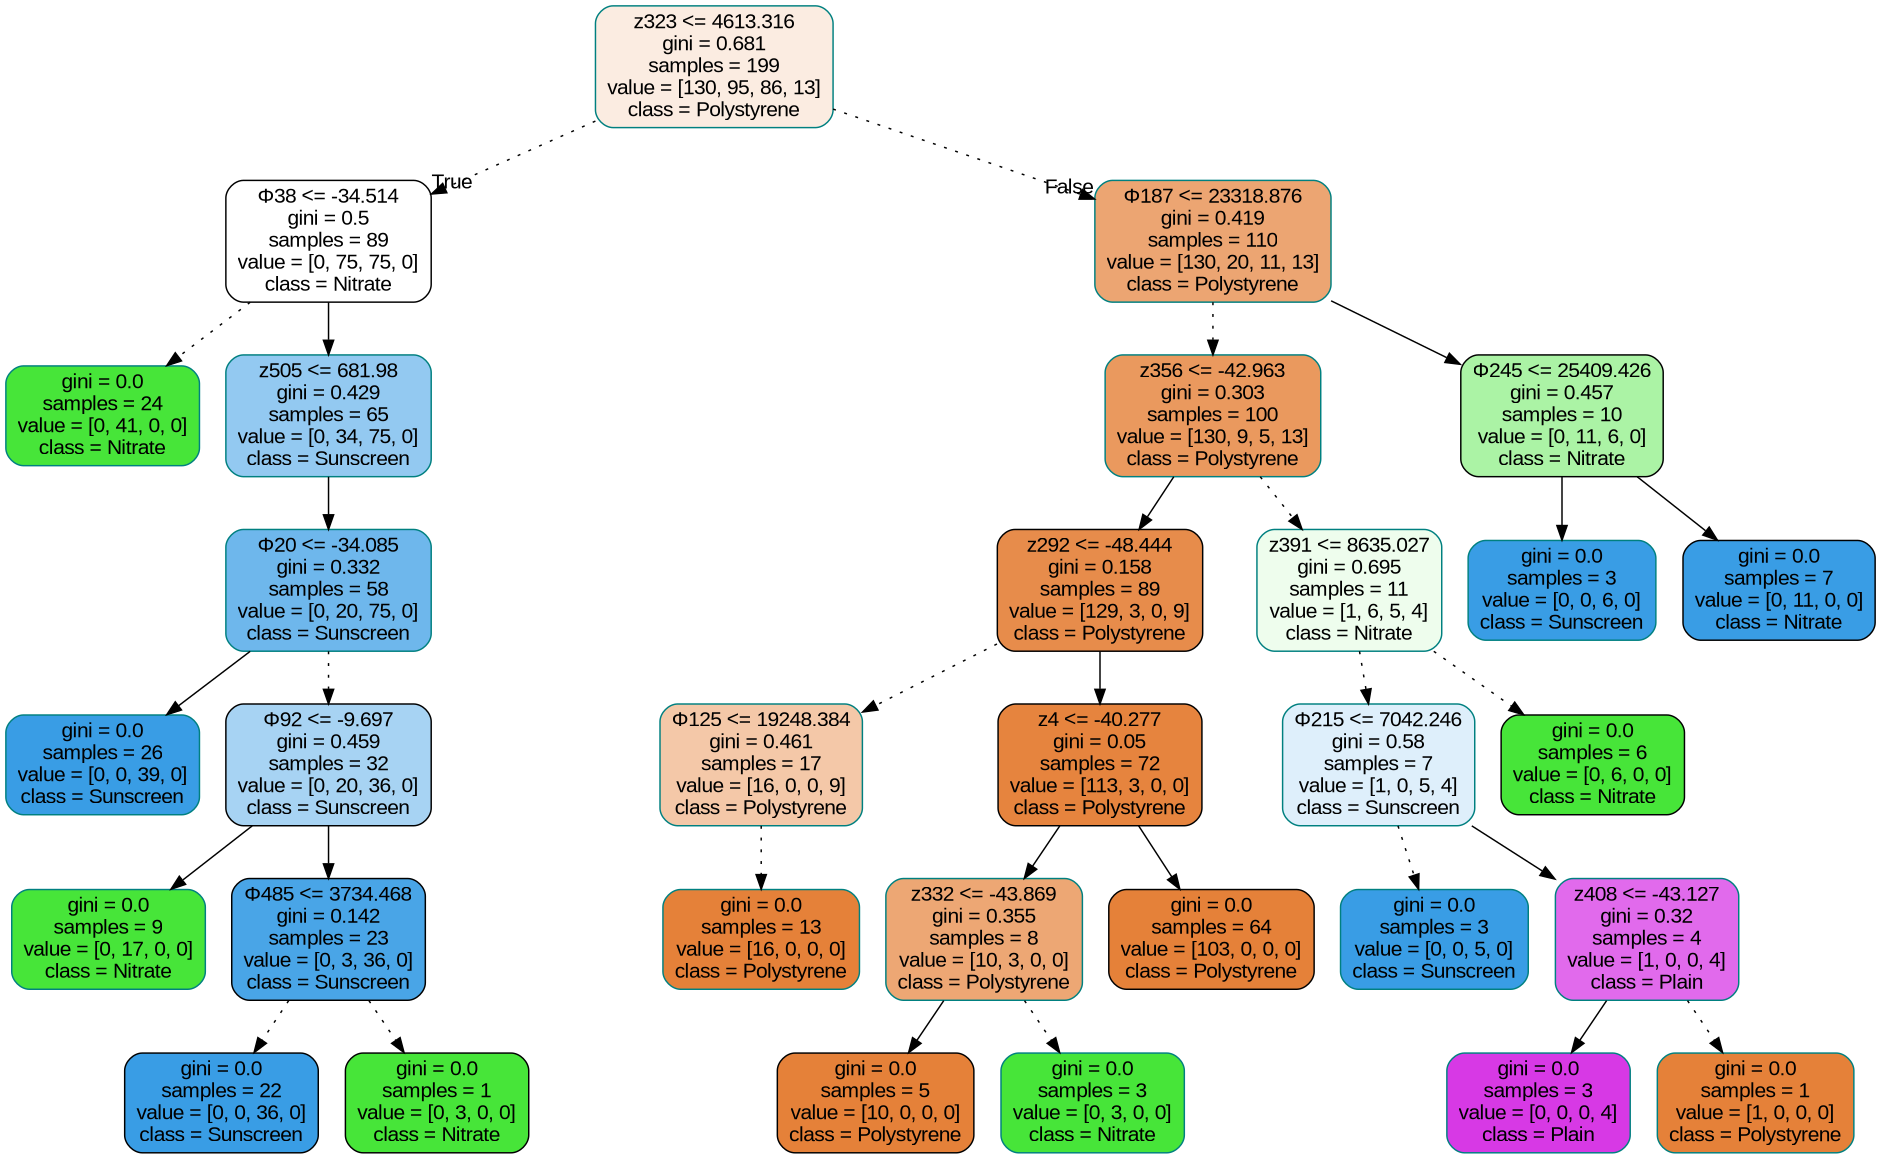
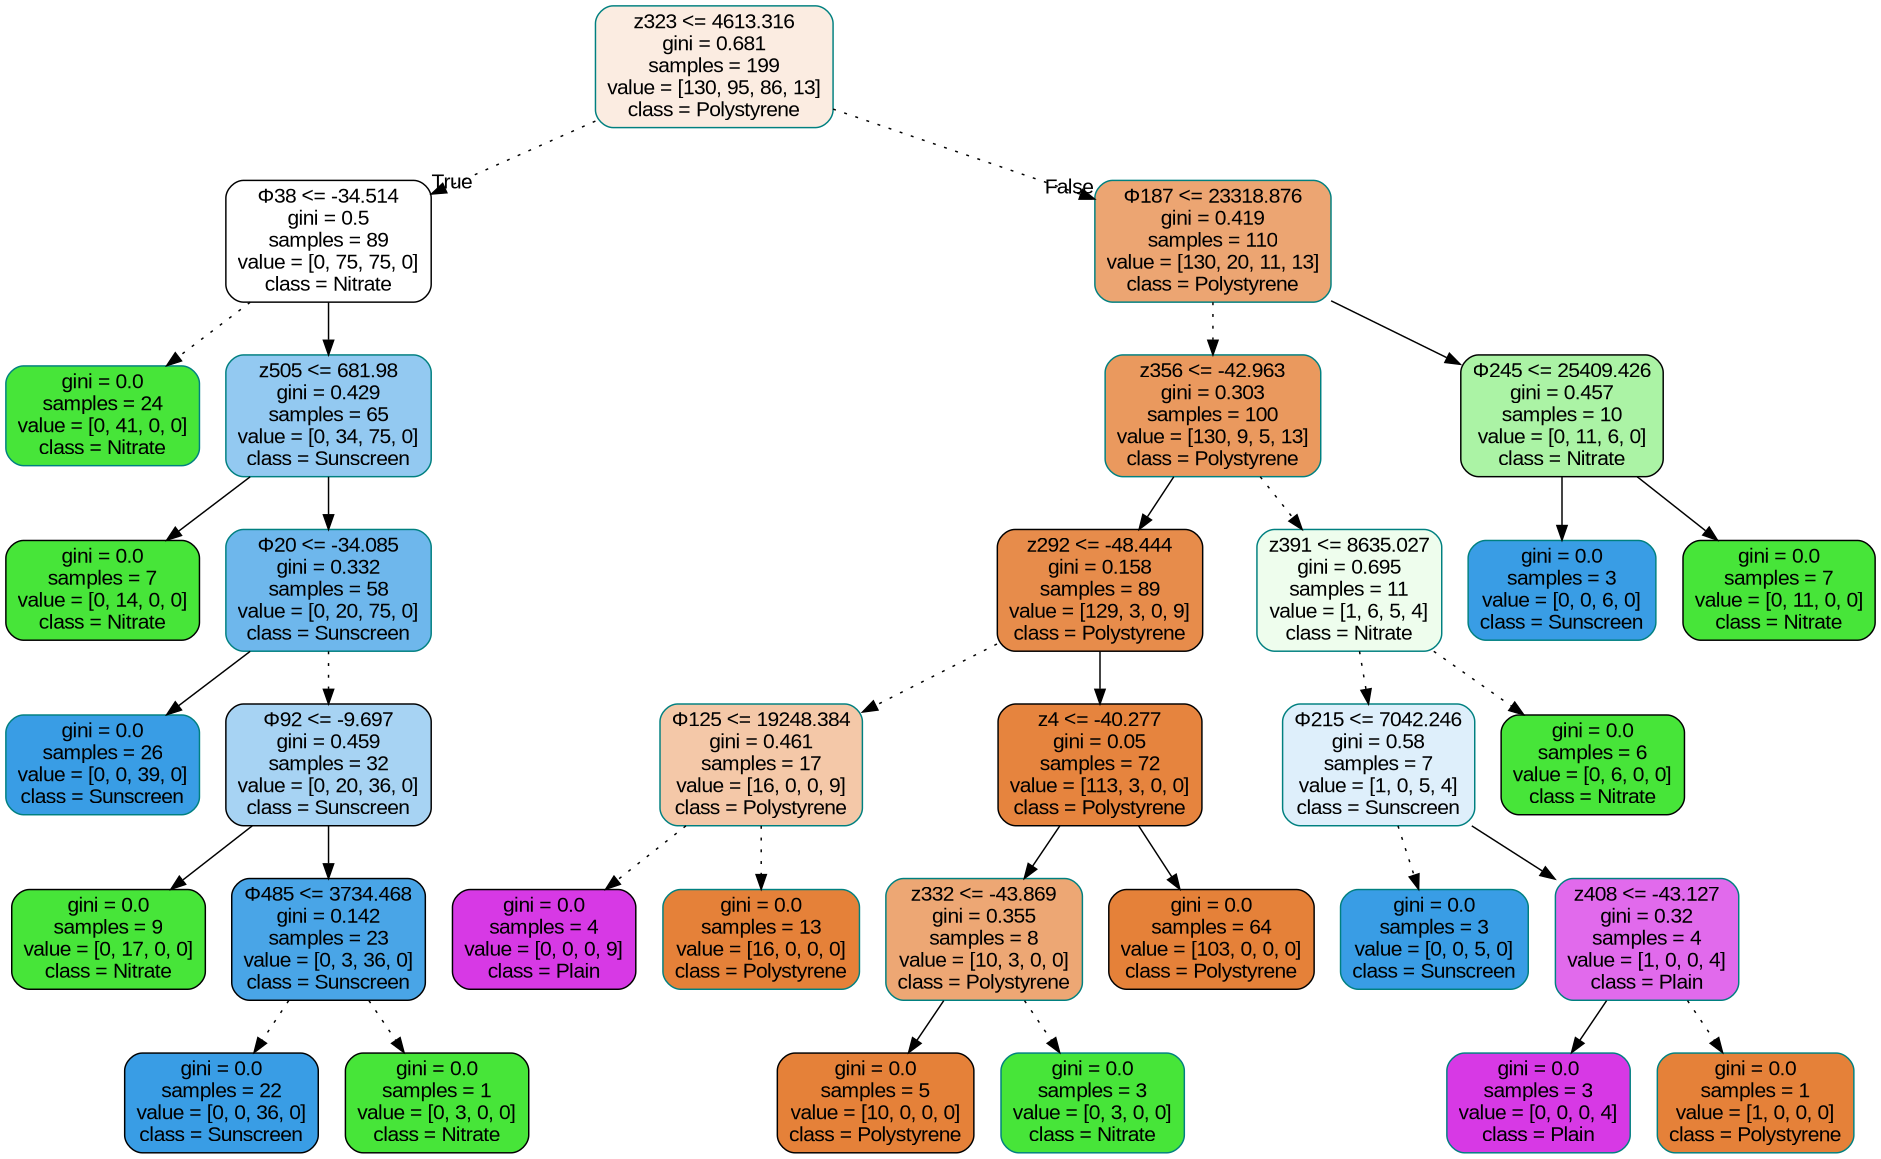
node "gini = 0.0 samples = 7 value = [0, 14, 0, 0] class = Nitrate": added
node "gini = 0.0 samples = 7 value = [0, 11, 0, 0] class = Nitrate": fillcolor #399de5 -> #47e539
node "gini = 0.0 samples = 9 value = [0, 17, 0, 0] class = Nitrate": color teal -> black
node "gini = 0.0 samples = 4 value = [0, 0, 0, 9] class = Plain": added
